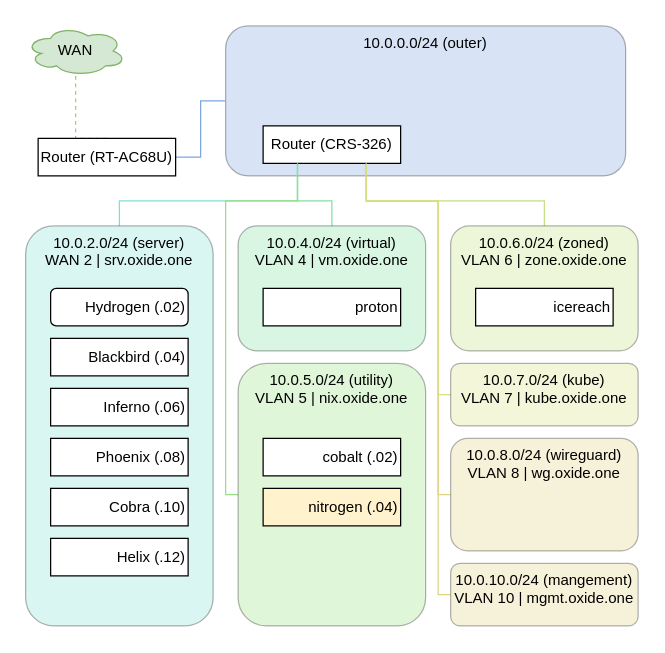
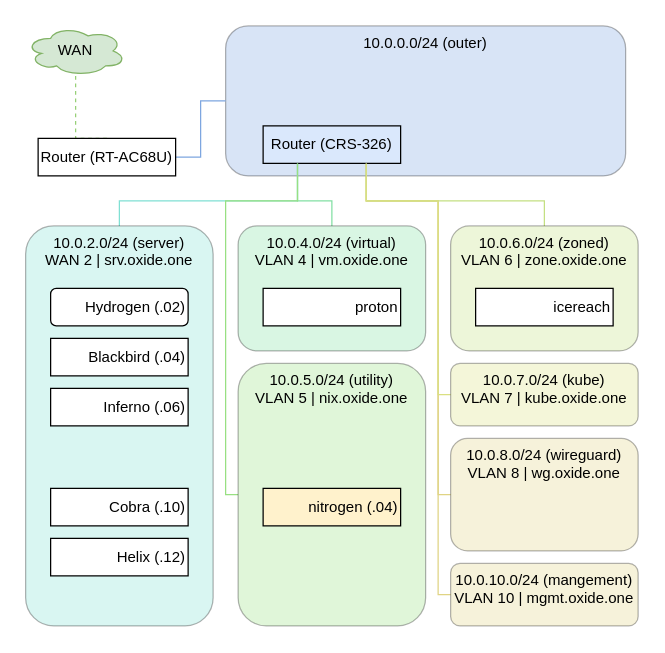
node "Router (CRS-326)": fillcolor #ffffff -> #dae8fc
node "Phoenix (.08)": removed
node "cobalt (.02)": removed
